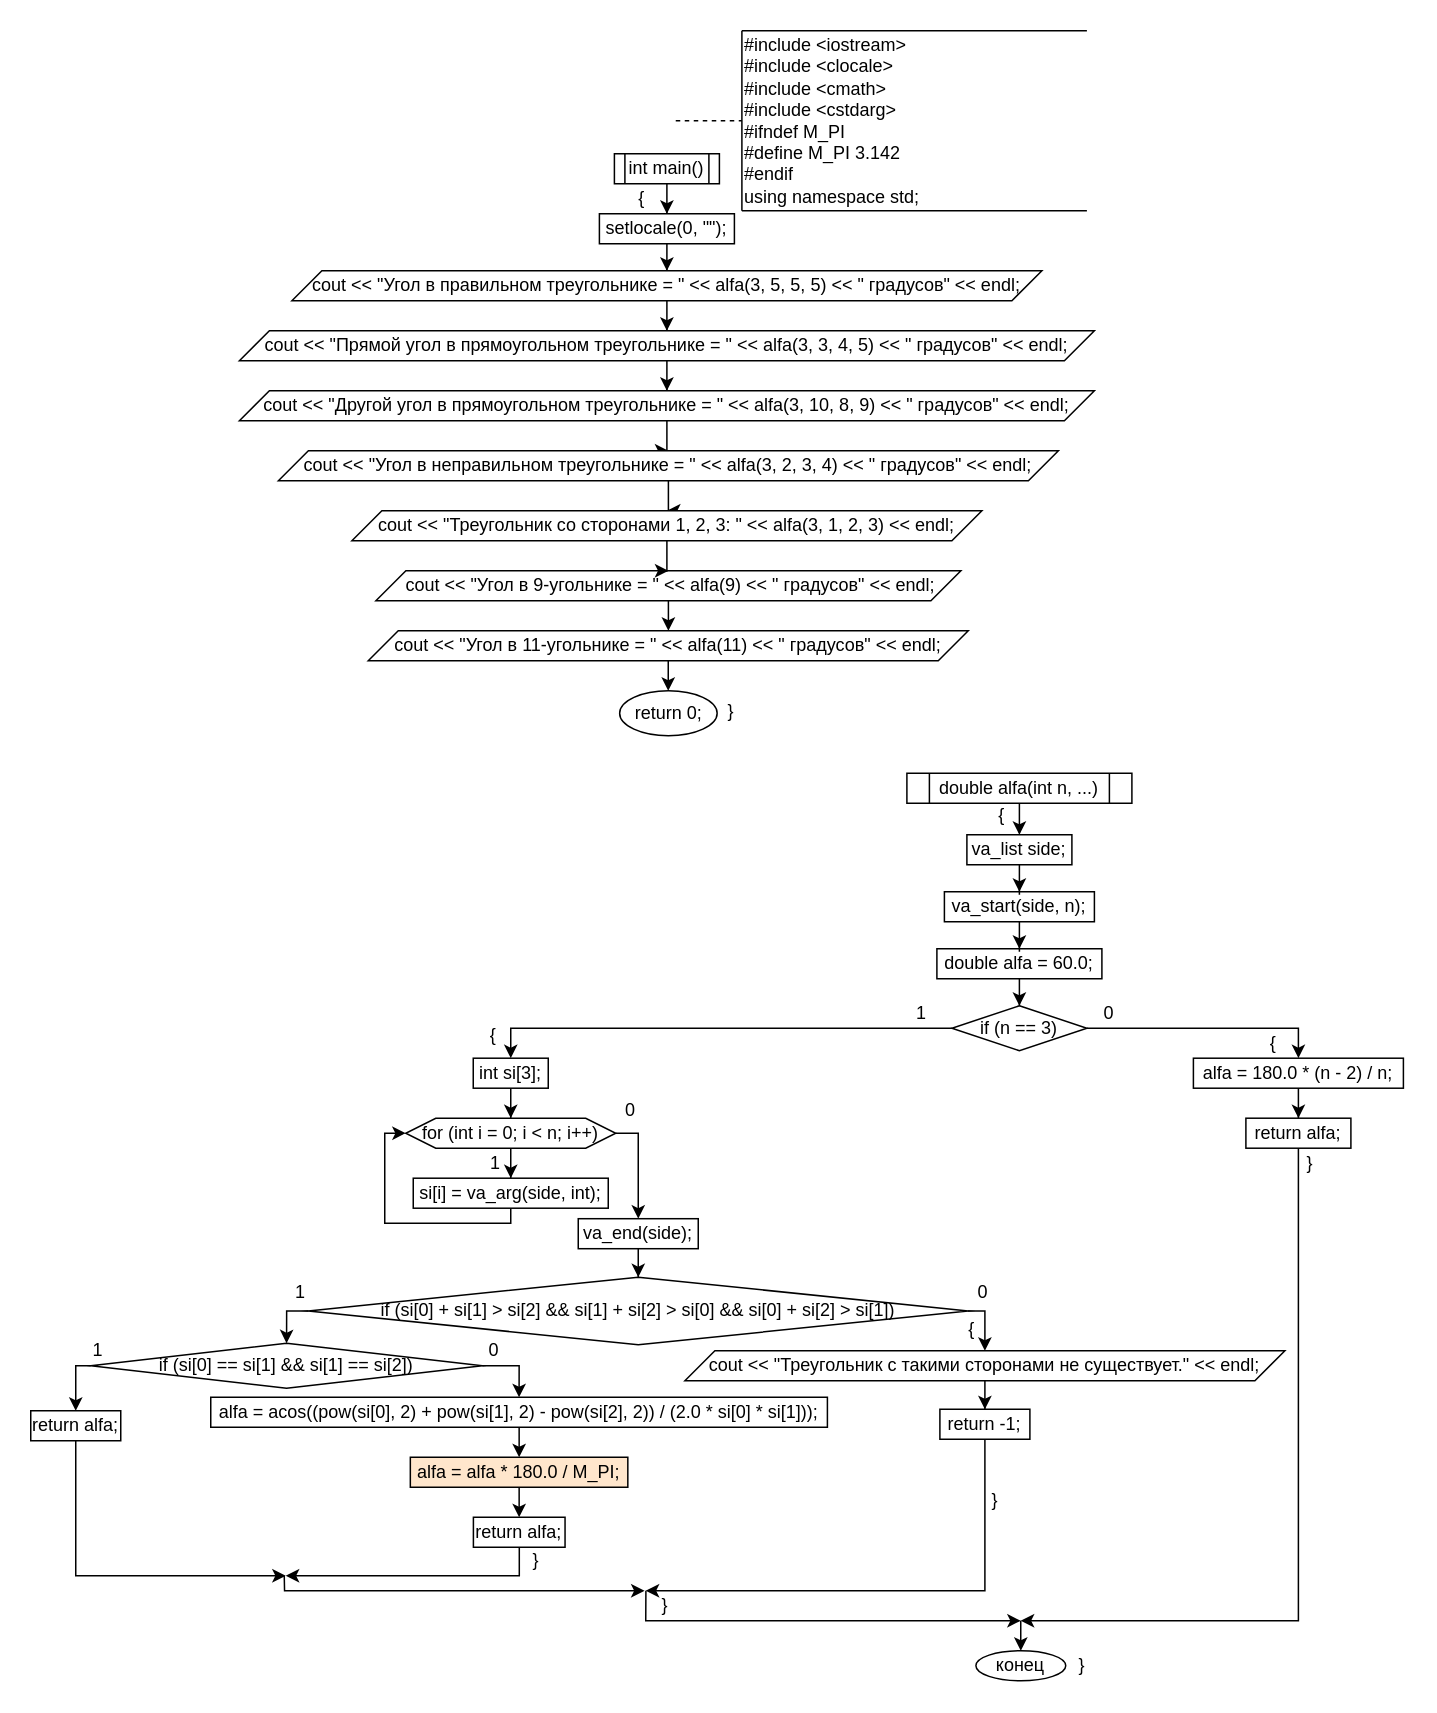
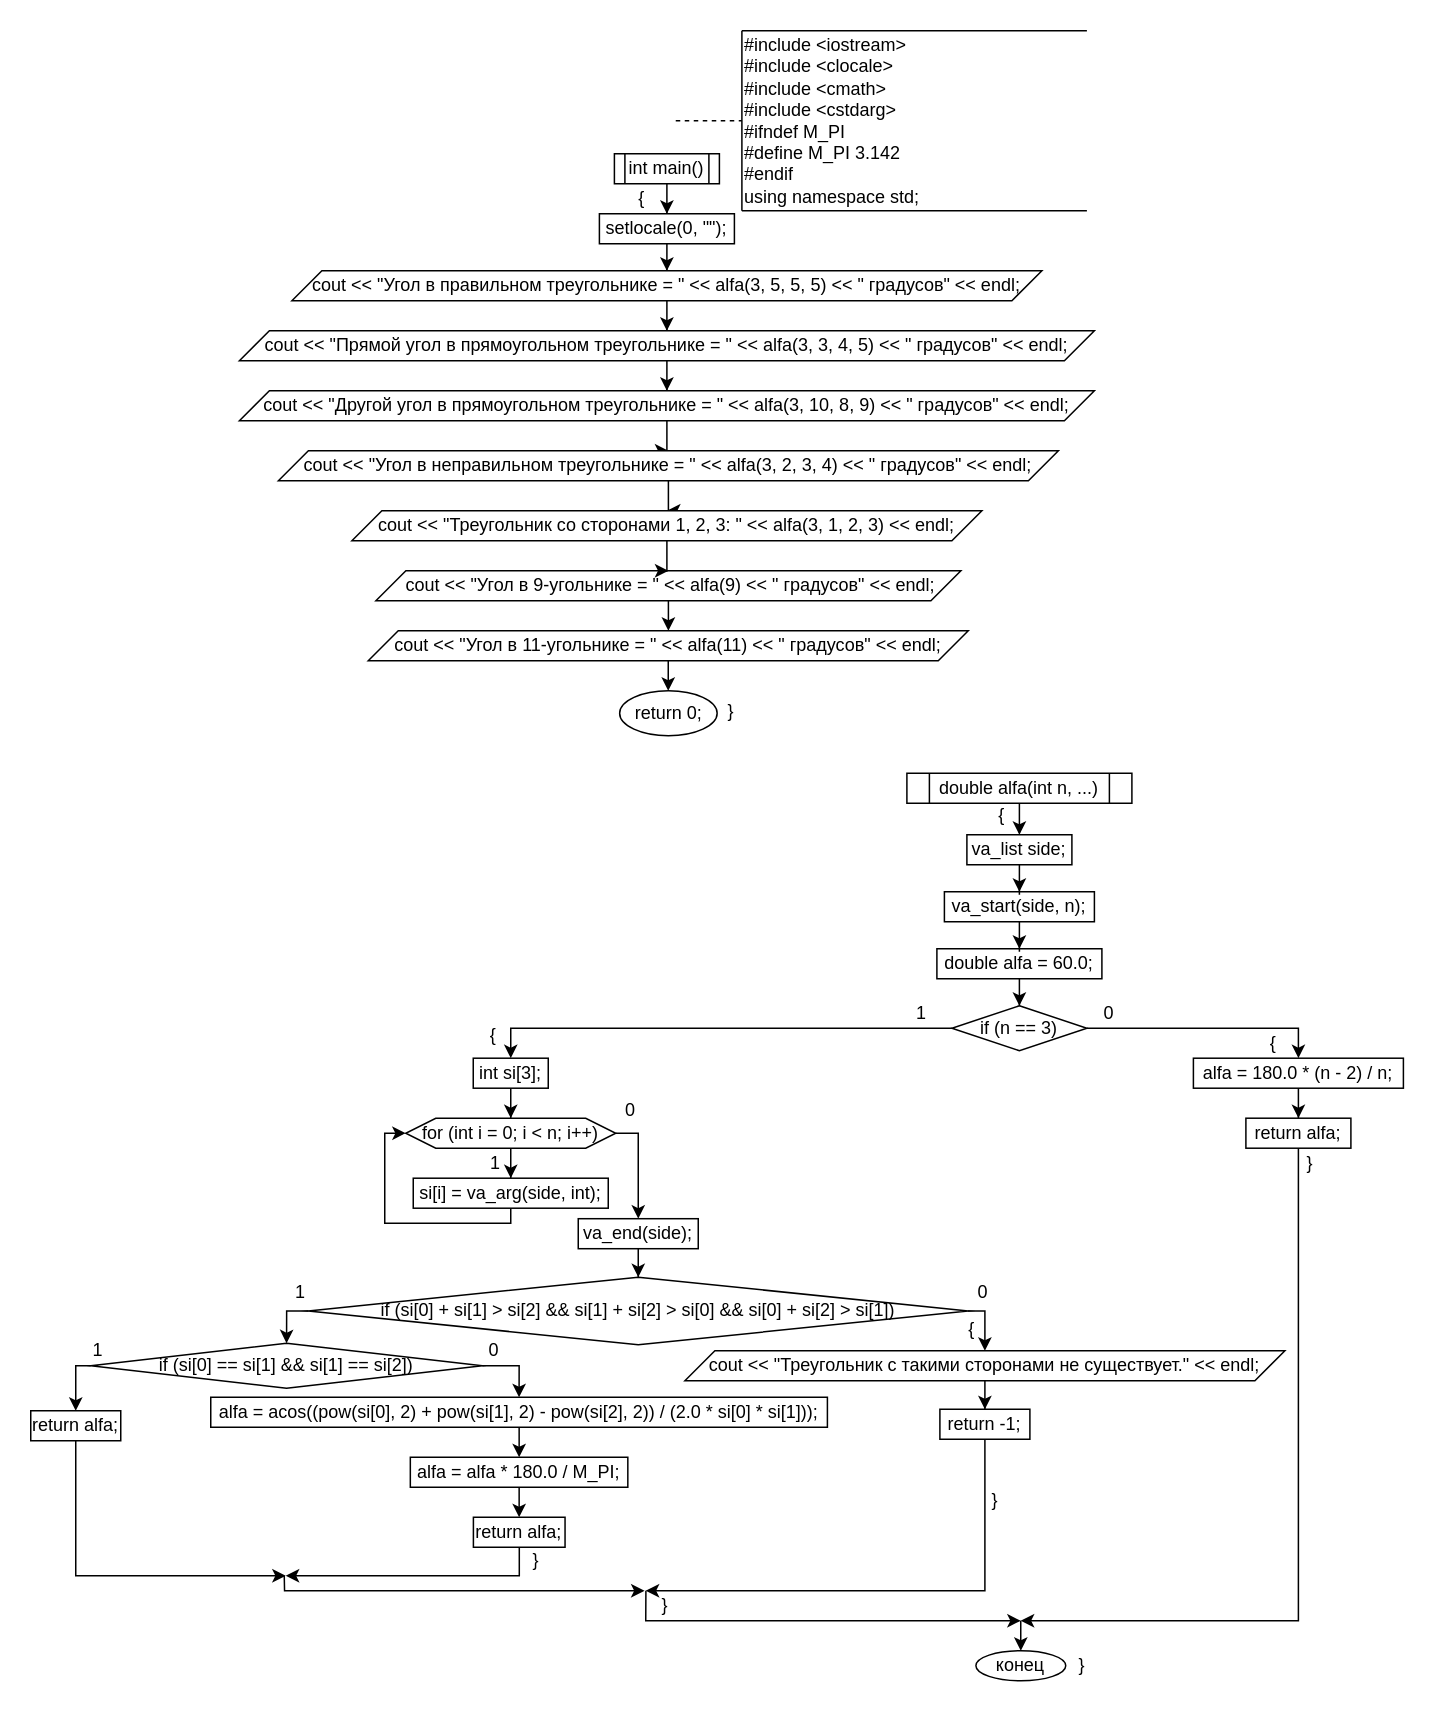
node "alfa = alfa * 180.0 / M_PI;": fillcolor #ffe6cc -> #ffffff
